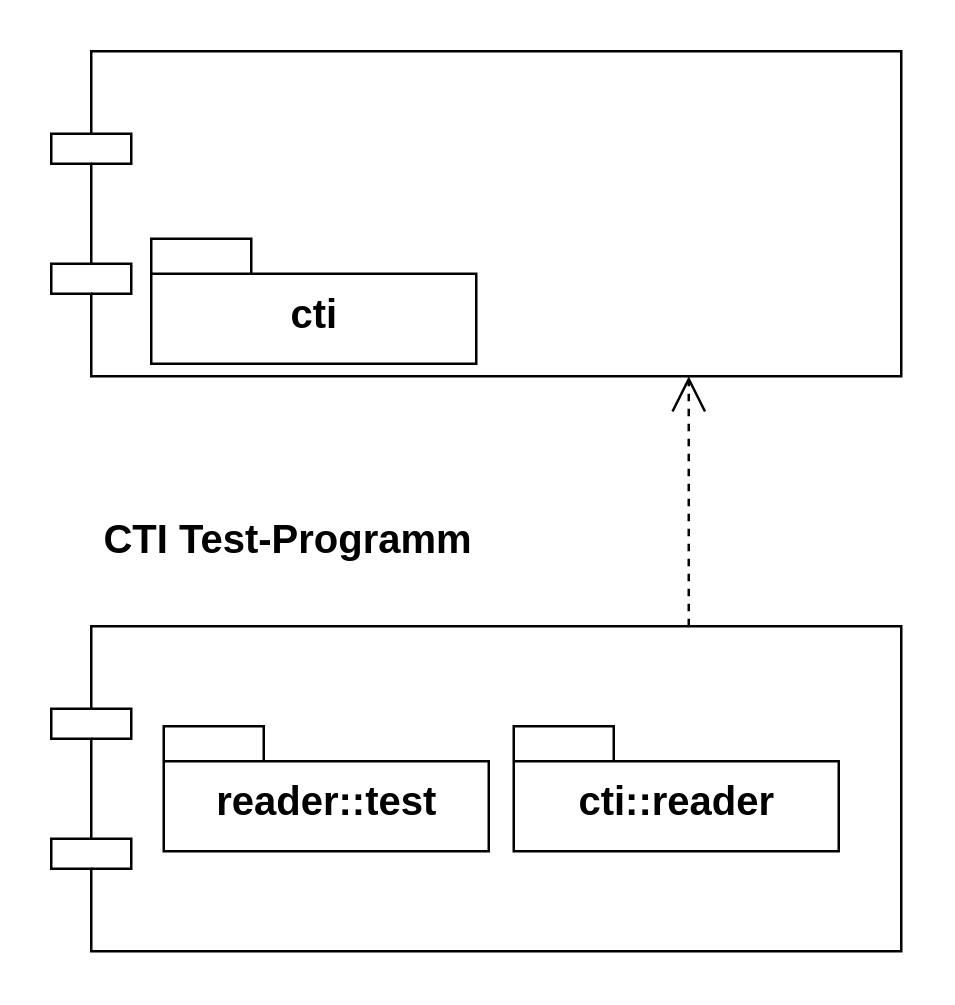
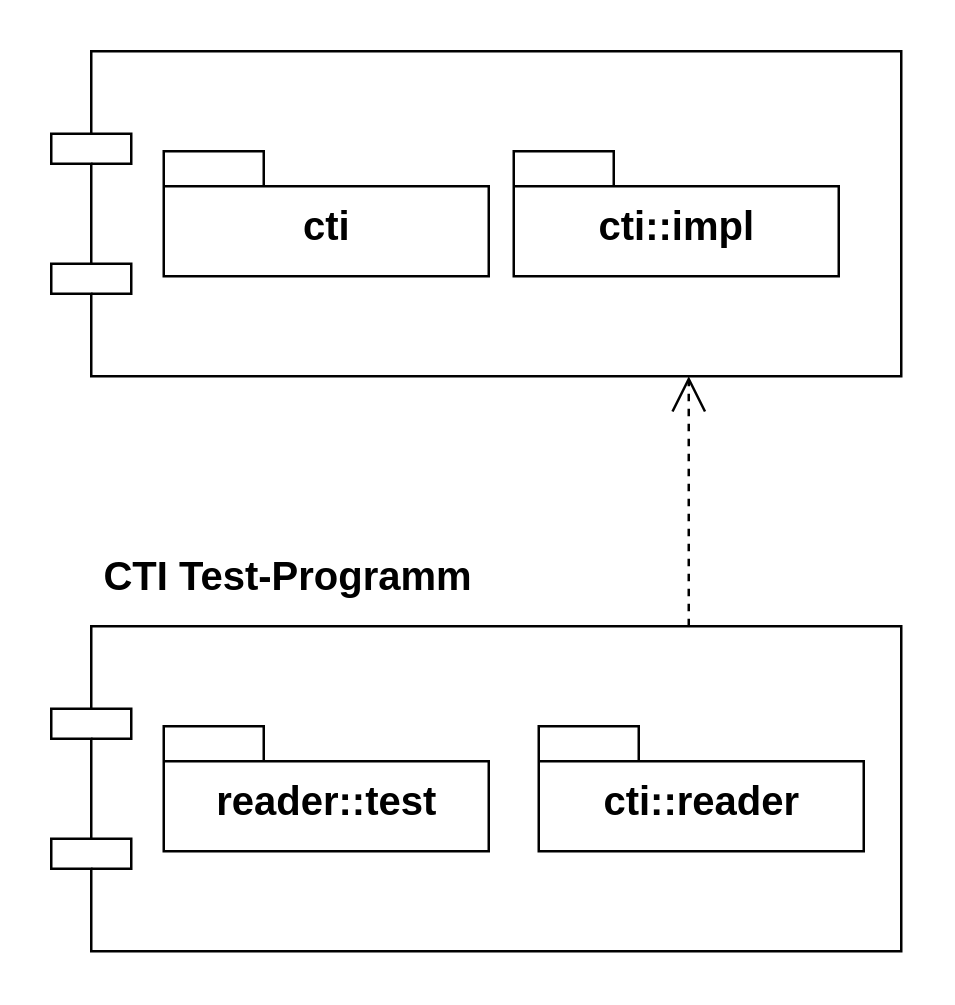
node "cti::impl": added
node "cti": moved (314, 301) -> (326, 214)
node "CTI Test-Programm": moved (289, 539) -> (289, 576)
node "cti::reader": moved (676, 789) -> (701, 789)
